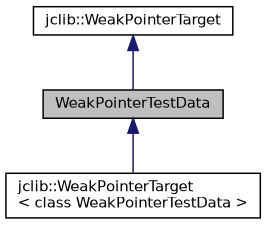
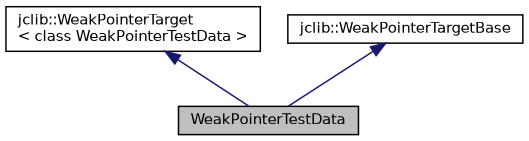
node "jclib::WeakPointerTarget": label "jclib::WeakPointerTarget" -> "jclib::WeakPointerTargetBase"
edge "jclib::WeakPointerTarget < class WeakPointerTestData >" -> "WeakPointerTestData": reversed
